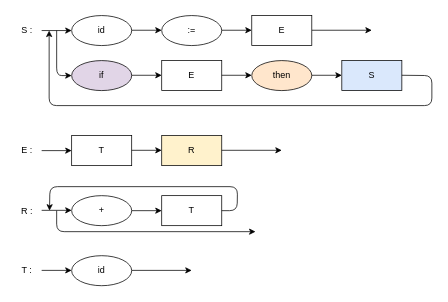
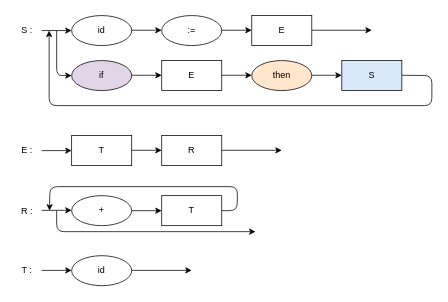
node "R": fillcolor #fff2cc -> #ffffff
